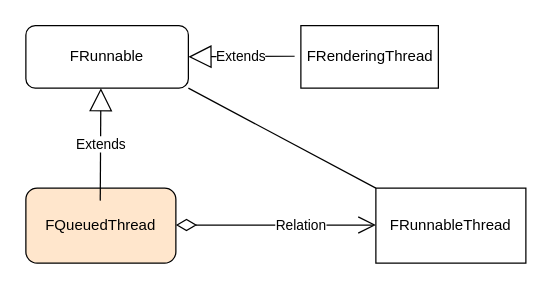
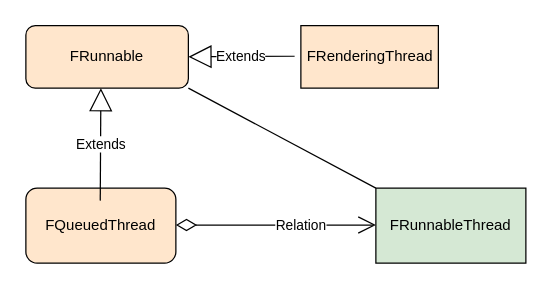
node "FRunnable": fillcolor #ffffff -> #ffe6cc
node "FRenderingThread": fillcolor #ffffff -> #ffe6cc
node "FRunnableThread": fillcolor #ffffff -> #d5e8d4
